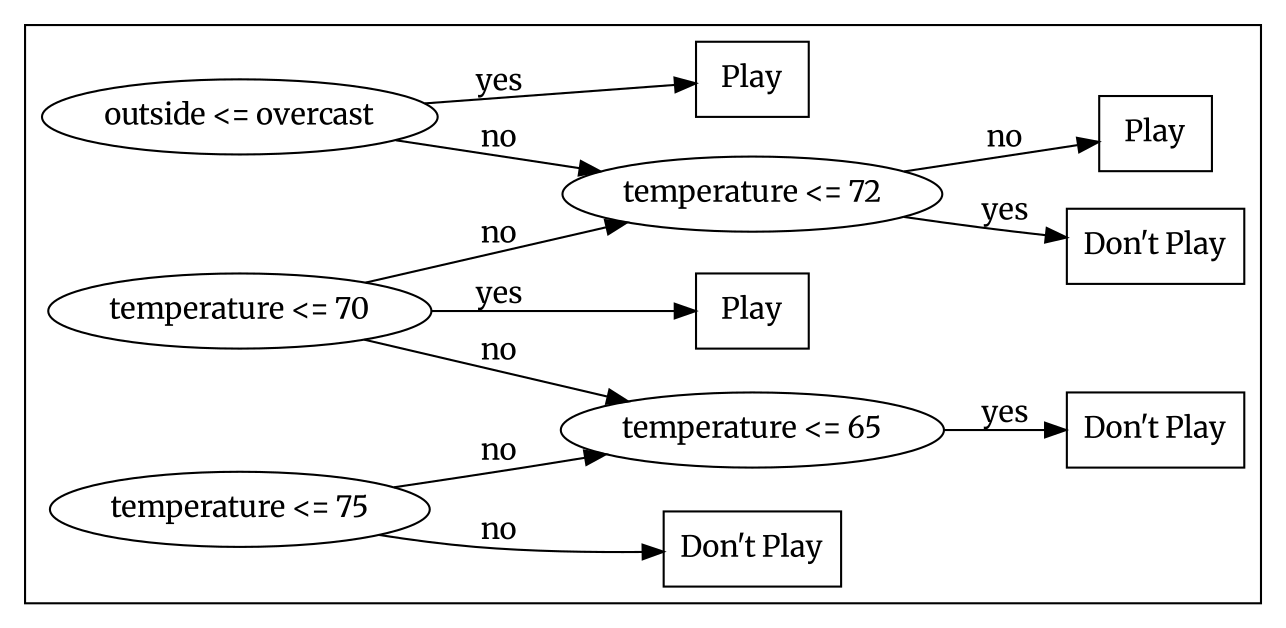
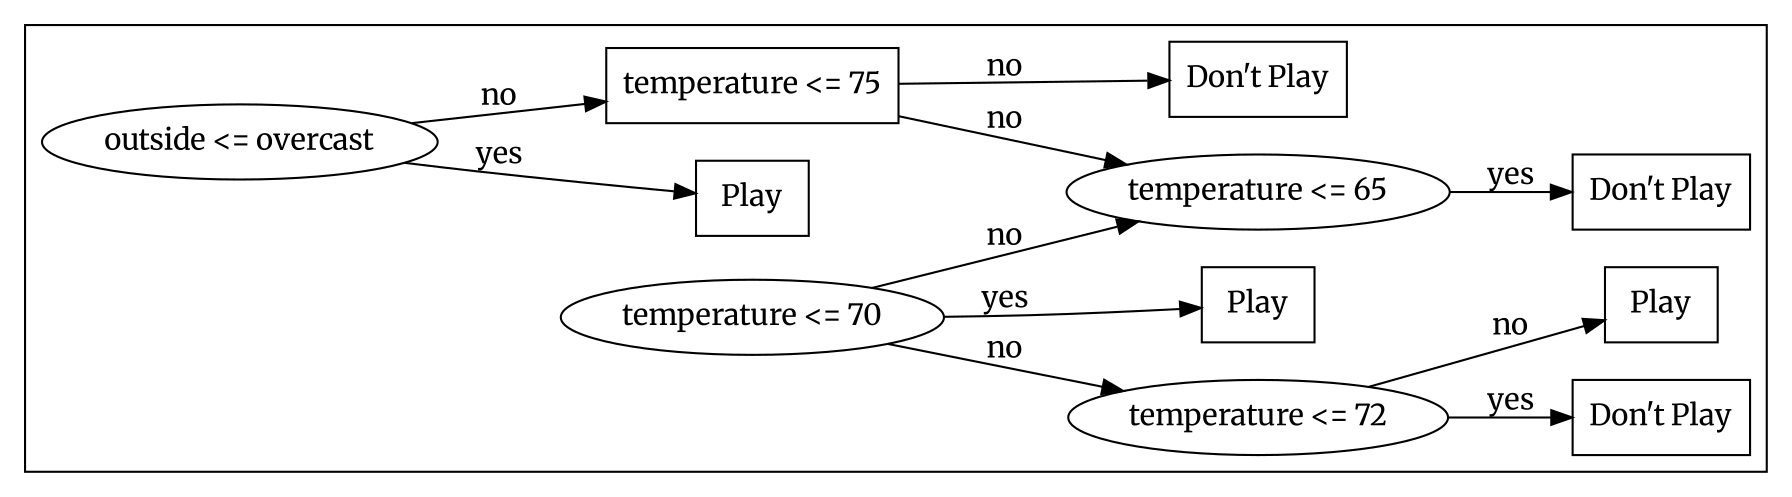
edge "outside <= overcast" -> "temperature <= 72": now "outside <= overcast" -> "temperature <= 75"
node "temperature <= 75": shape ellipse -> box
